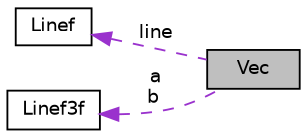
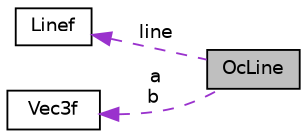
node "Vec": label "Vec" -> "OcLine"
node "Linef3f": label "Linef3f" -> "Vec3f"
